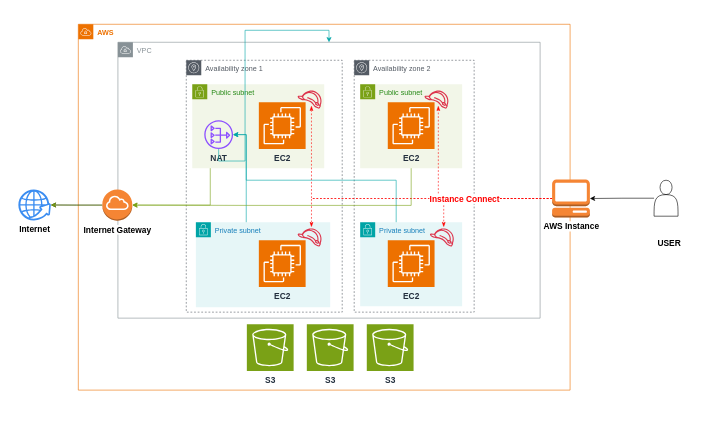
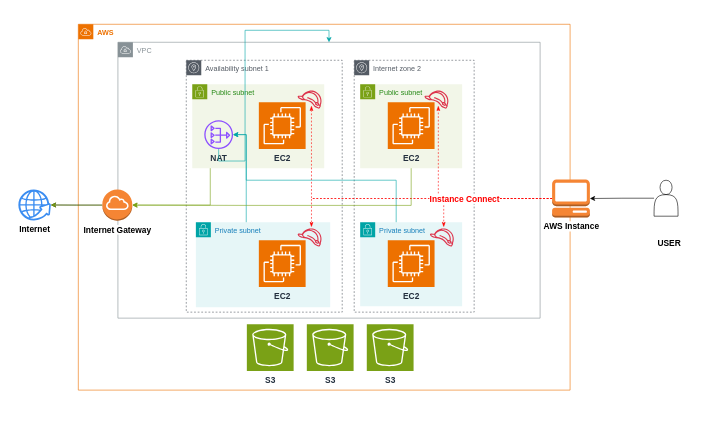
node "Availability zone 1": label "Availability zone 1" -> "Availability subnet 1"
node "Availability zone 2": label "Availability zone 2" -> "Internet zone 2"
